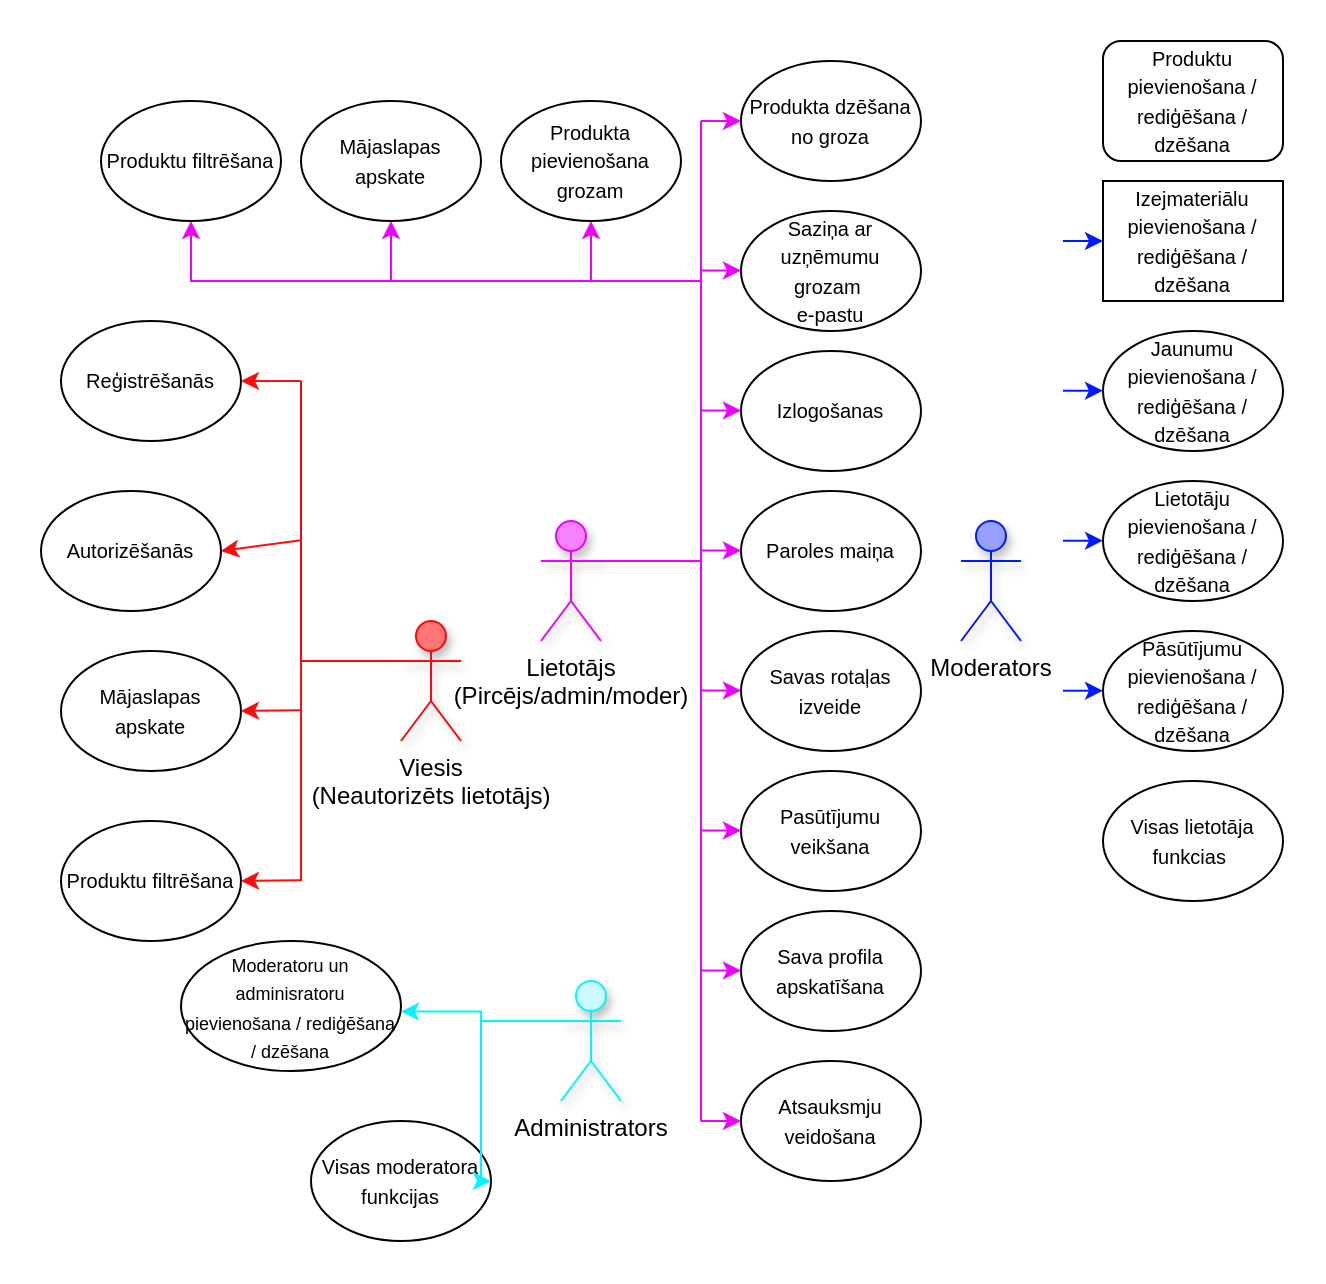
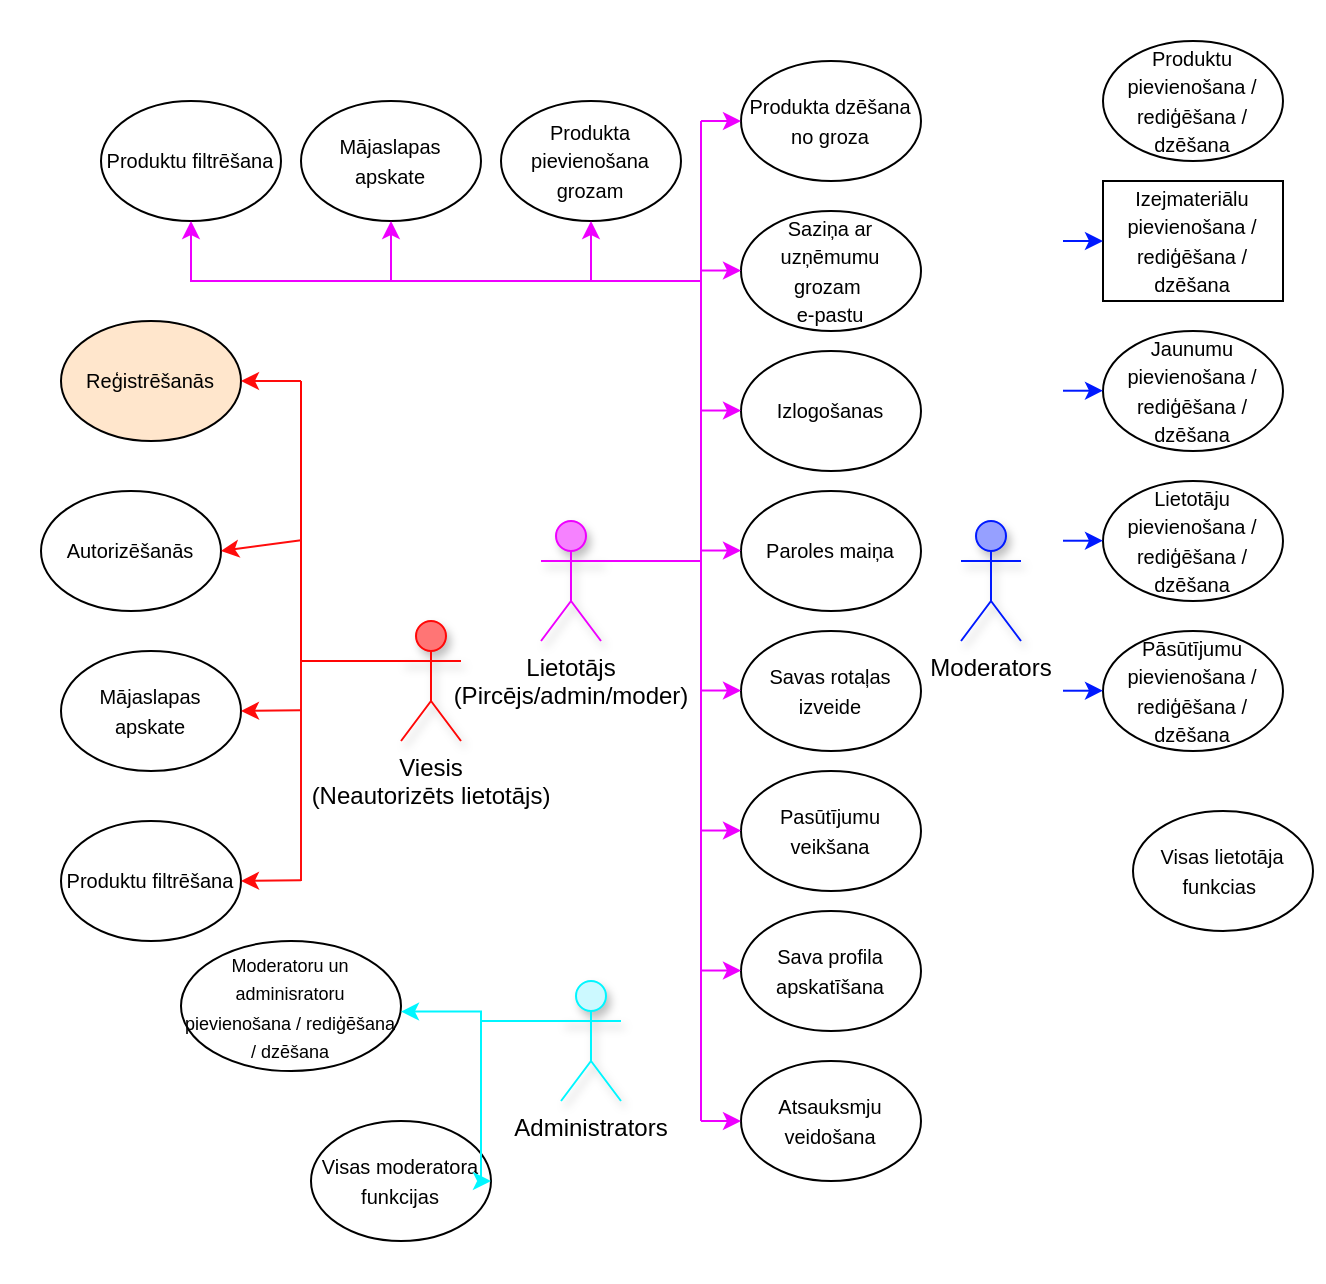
node "Produktu pievienošana / rediģēšana / dzēšana": shape rounded rectangle -> ellipse
node "Reģistrēšanās": fillcolor #ffffff -> #ffe6cc
node "Visas lietotāja funkcias": moved (1193, 841) -> (1223, 871)
